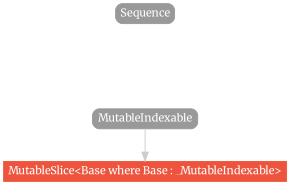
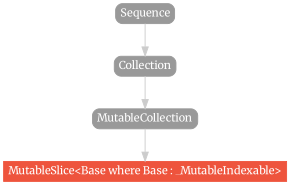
node "Collection": added
node "MutableIndexable": label "MutableIndexable" -> "MutableCollection"
